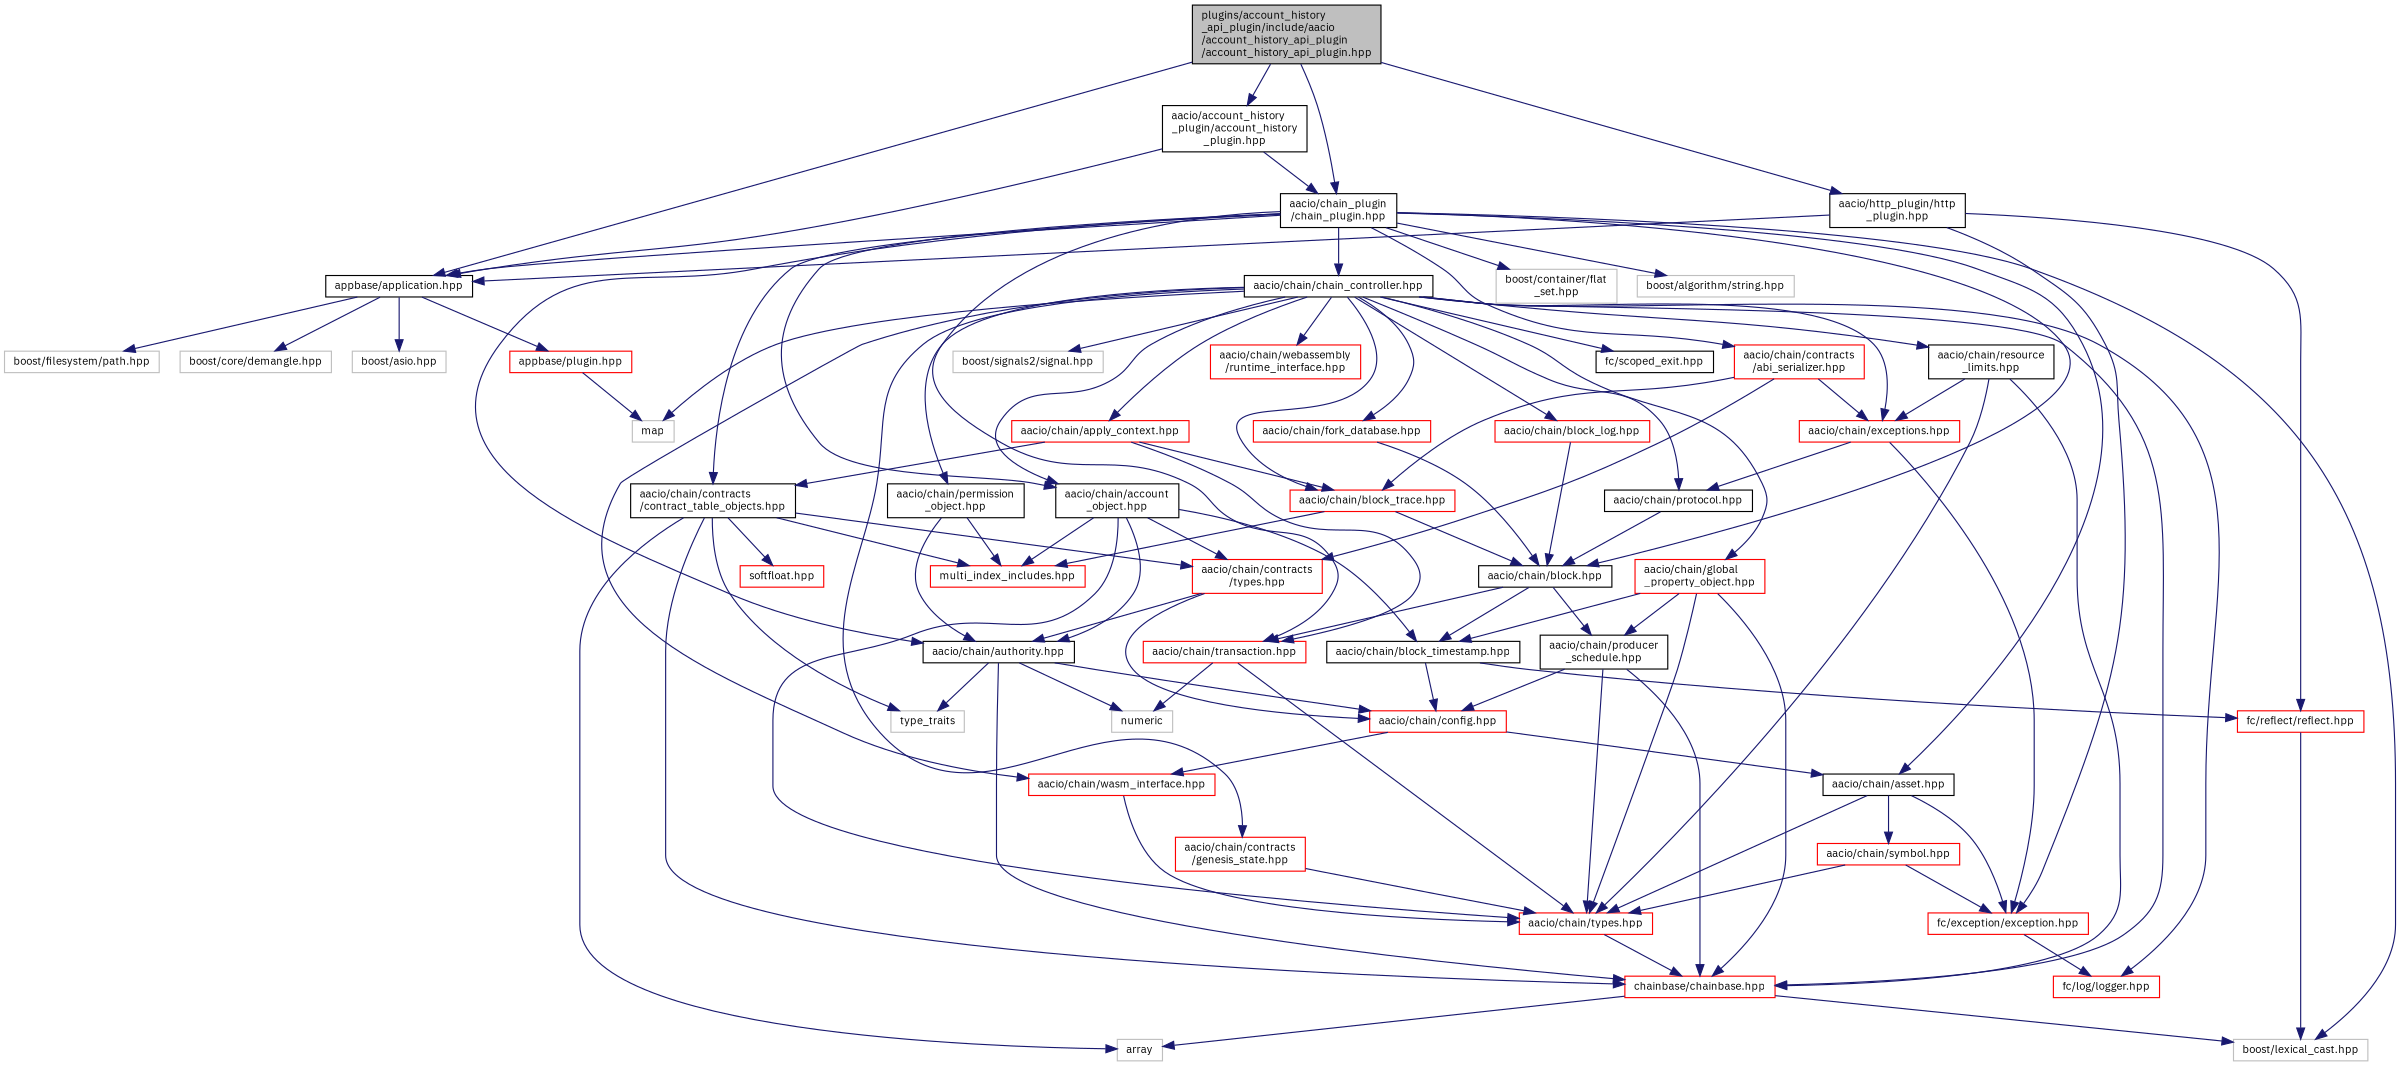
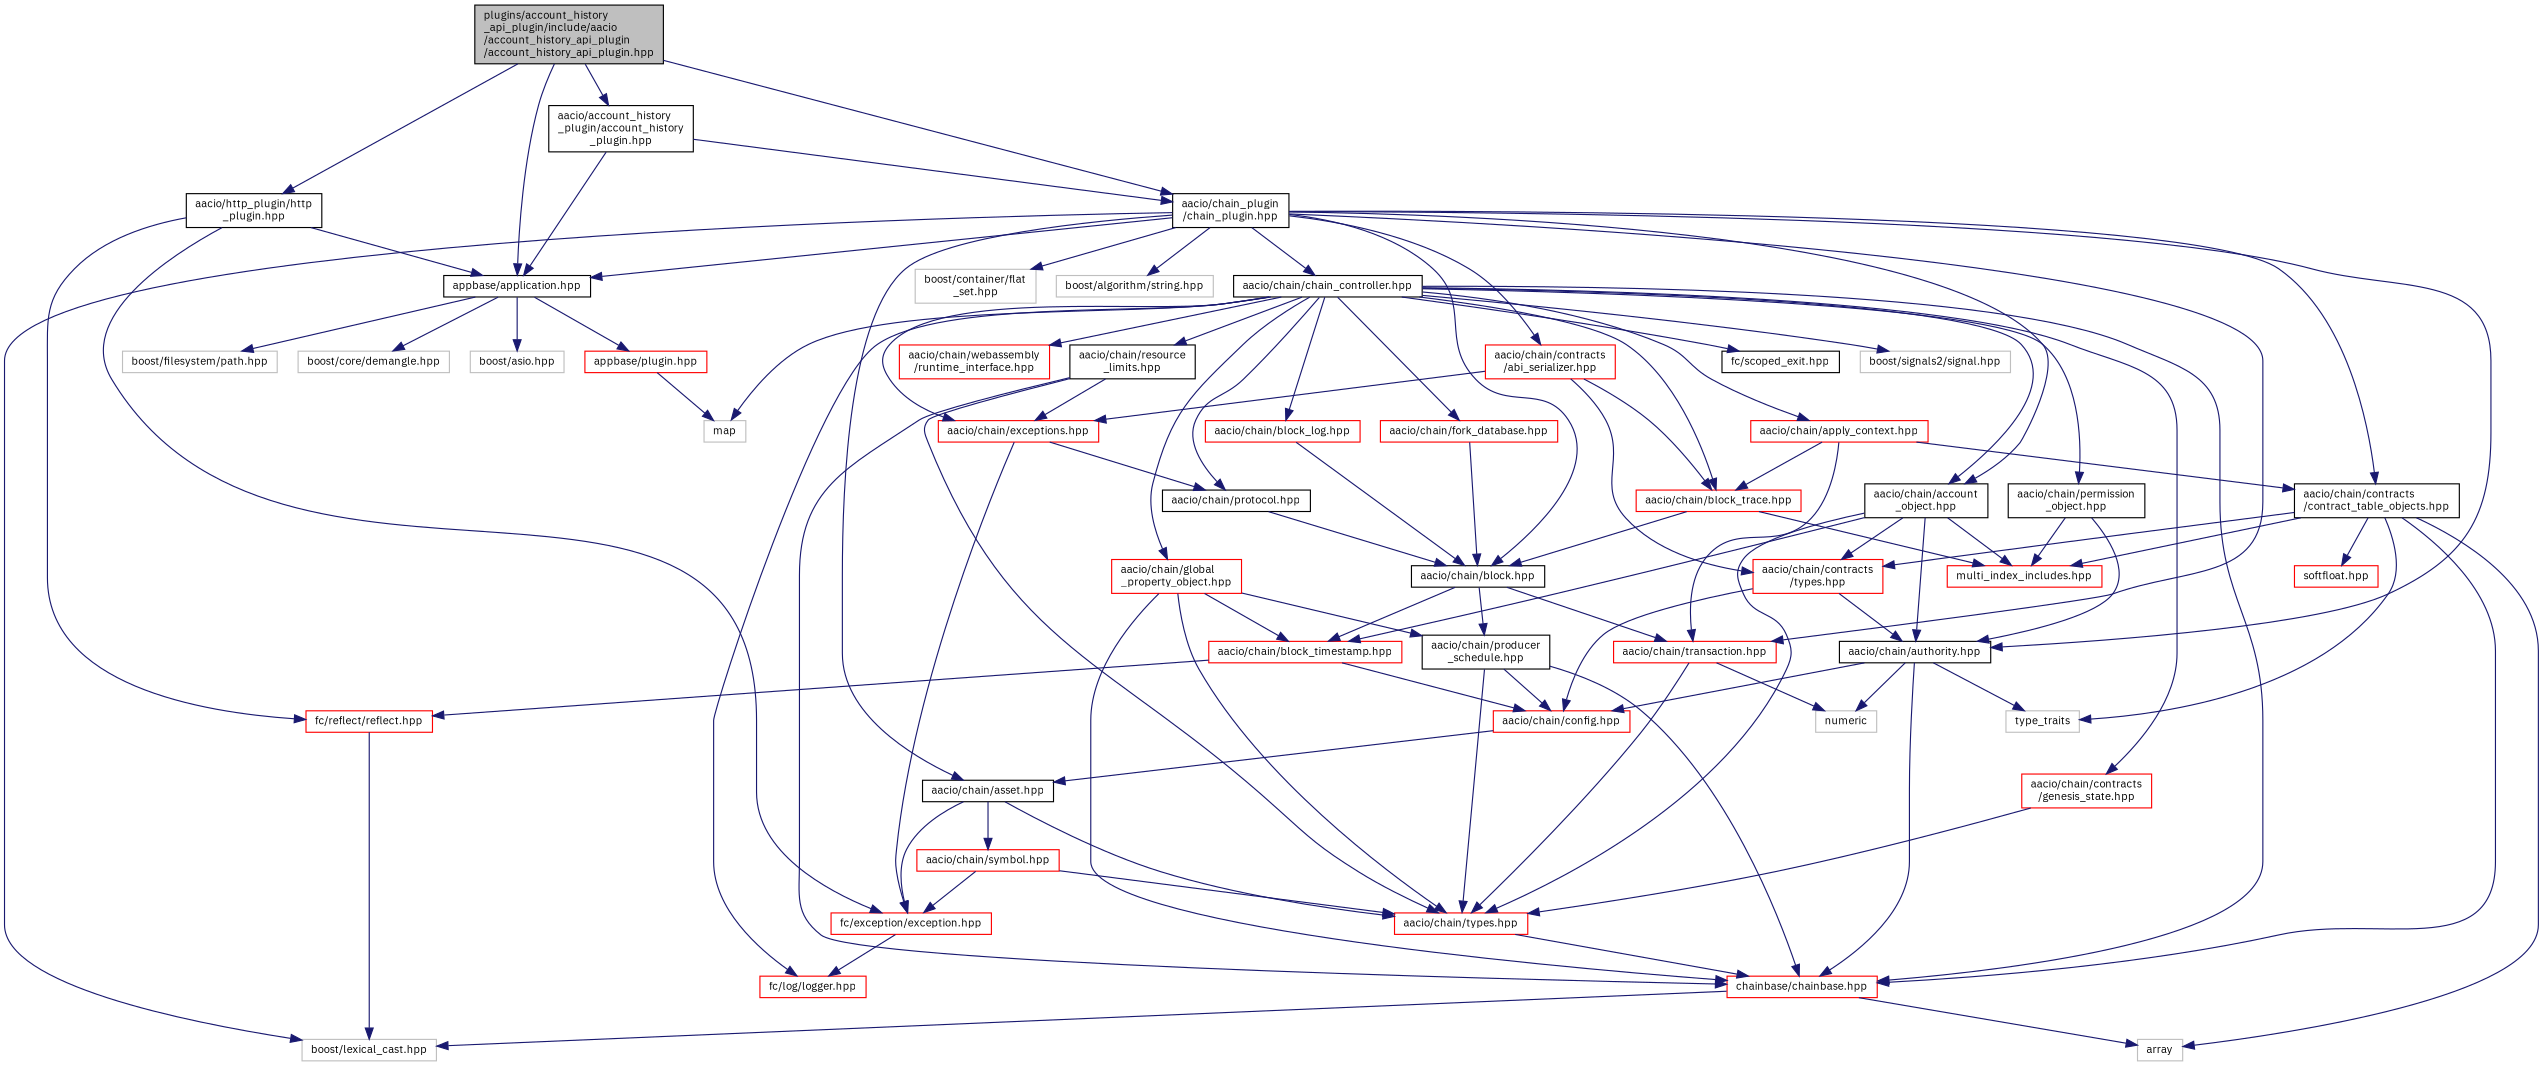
node "aacio/chain/block_timestamp.hpp": color black -> red
node "aacio/chain/wasm_interface.hpp": removed
